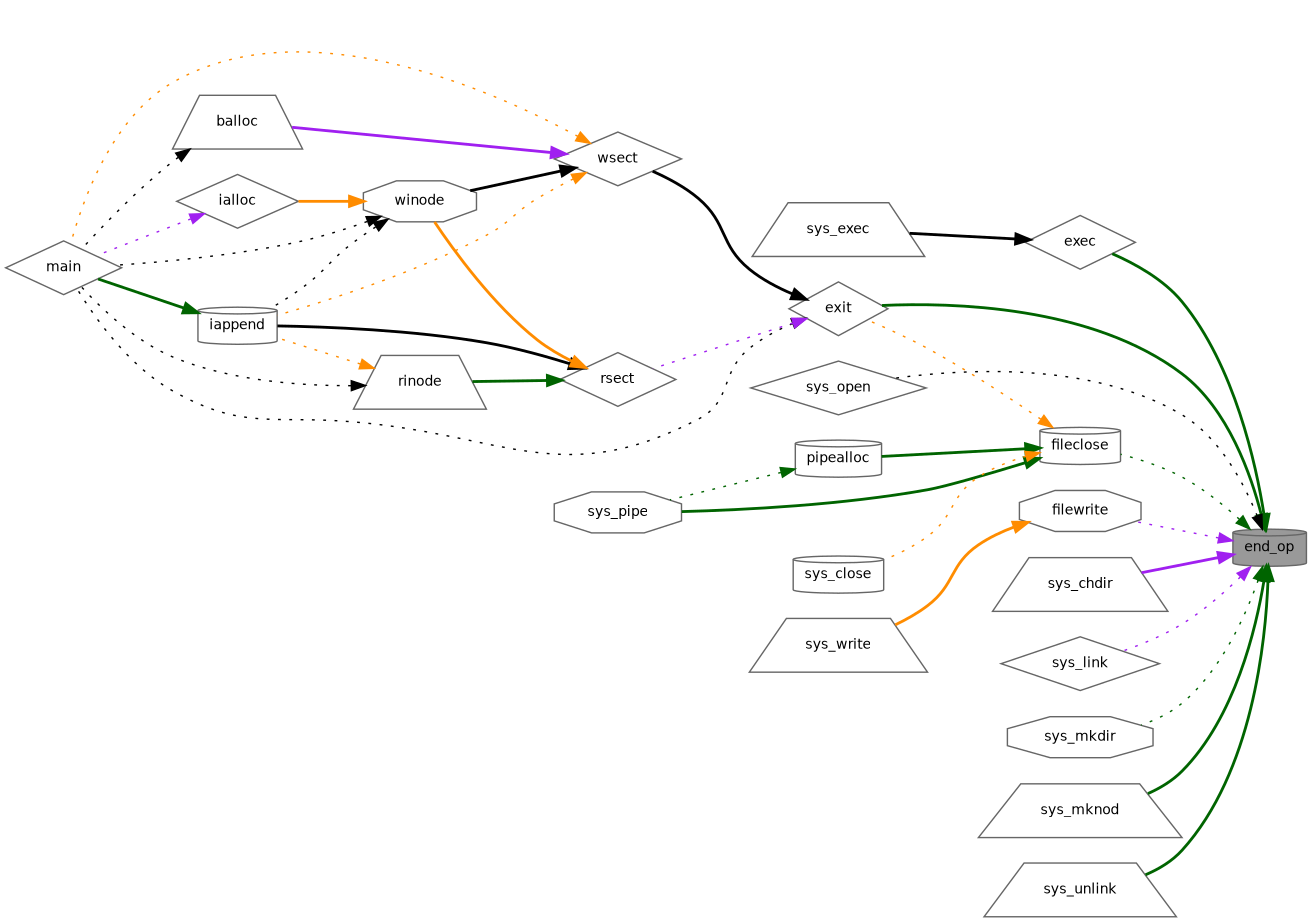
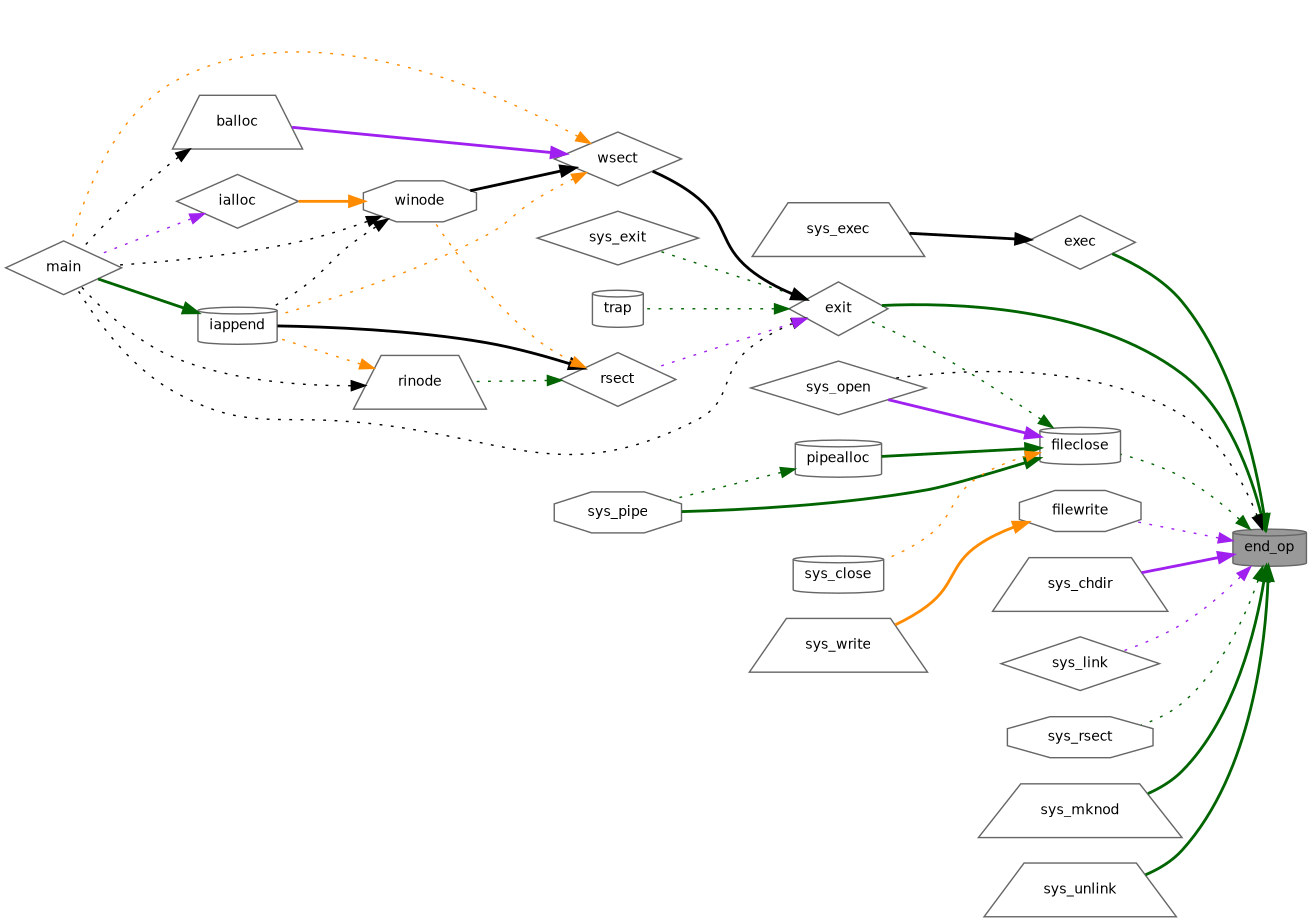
node "sys_exit": added
edge "winode" -> "rsect": style bold -> dotted
node "trap": added
edge "exit" -> "fileclose": color darkorange -> darkgreen
edge "rinode" -> "rsect": style bold -> dotted
edge "sys_open" -> "fileclose": added
node "sys_mkdir": label "sys_mkdir" -> "sys_rsect"
